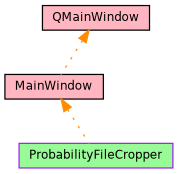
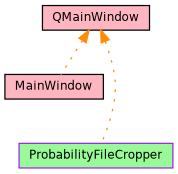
edge "ProbabilityFileCropper" -> "MainWindow": now "ProbabilityFileCropper" -> "QMainWindow"
